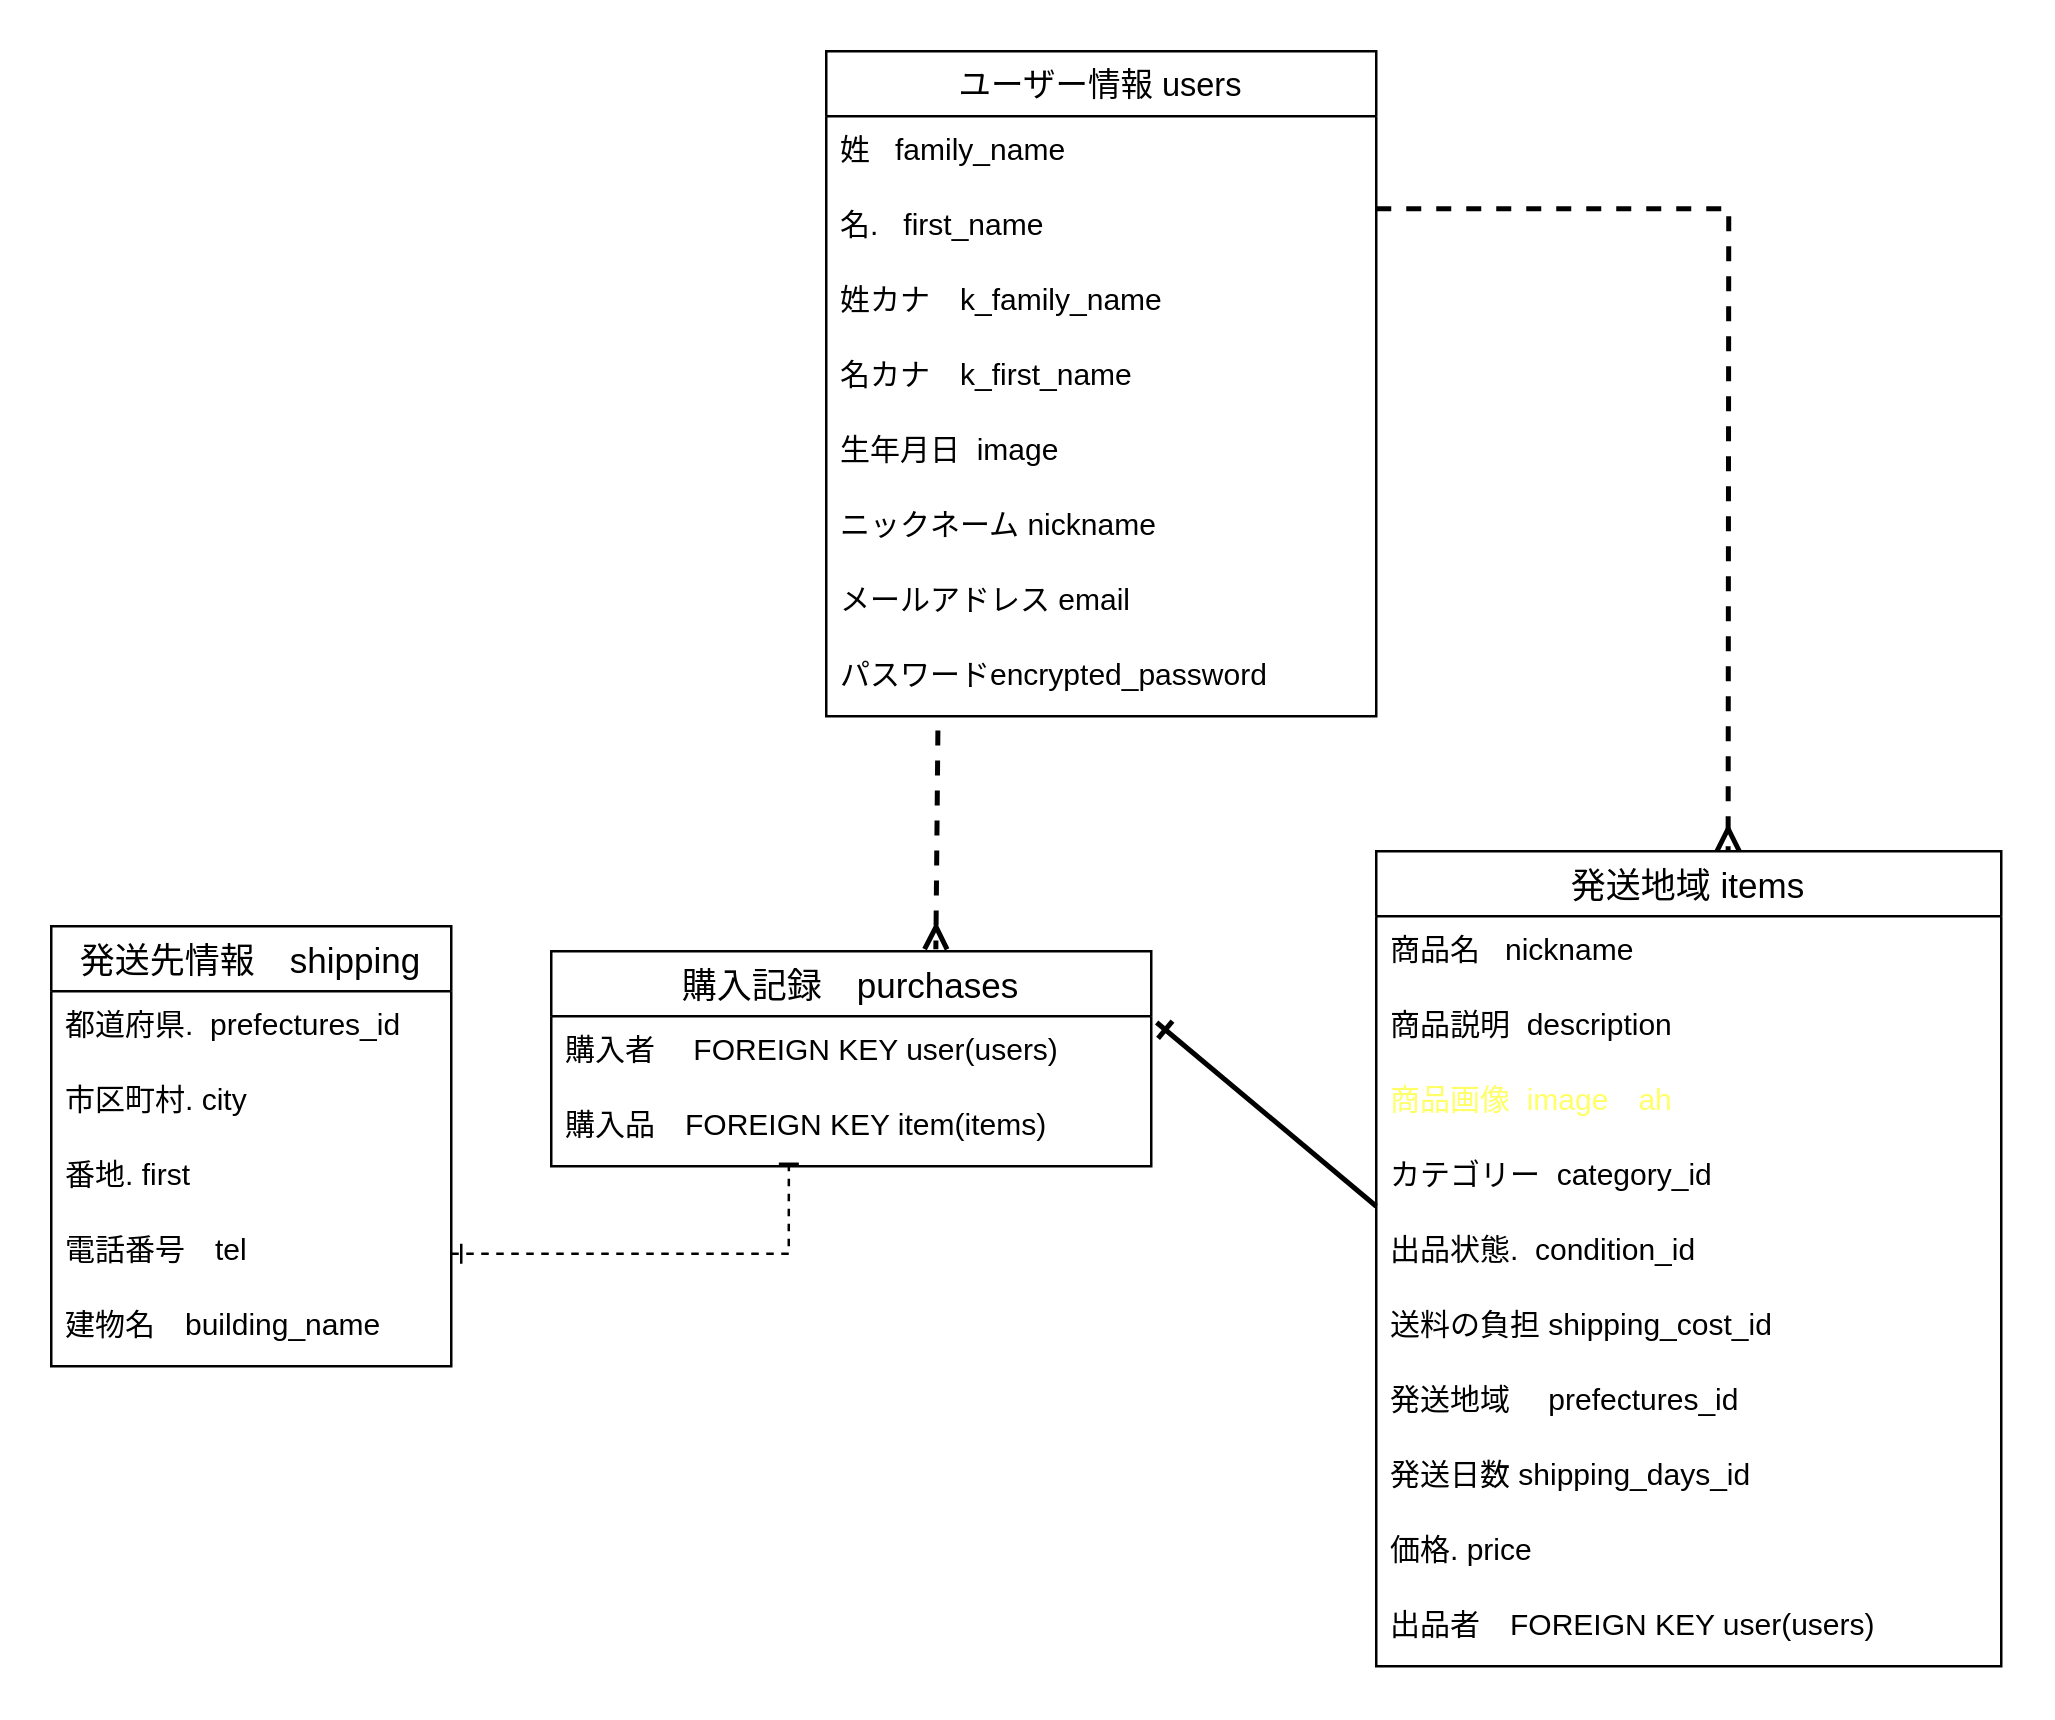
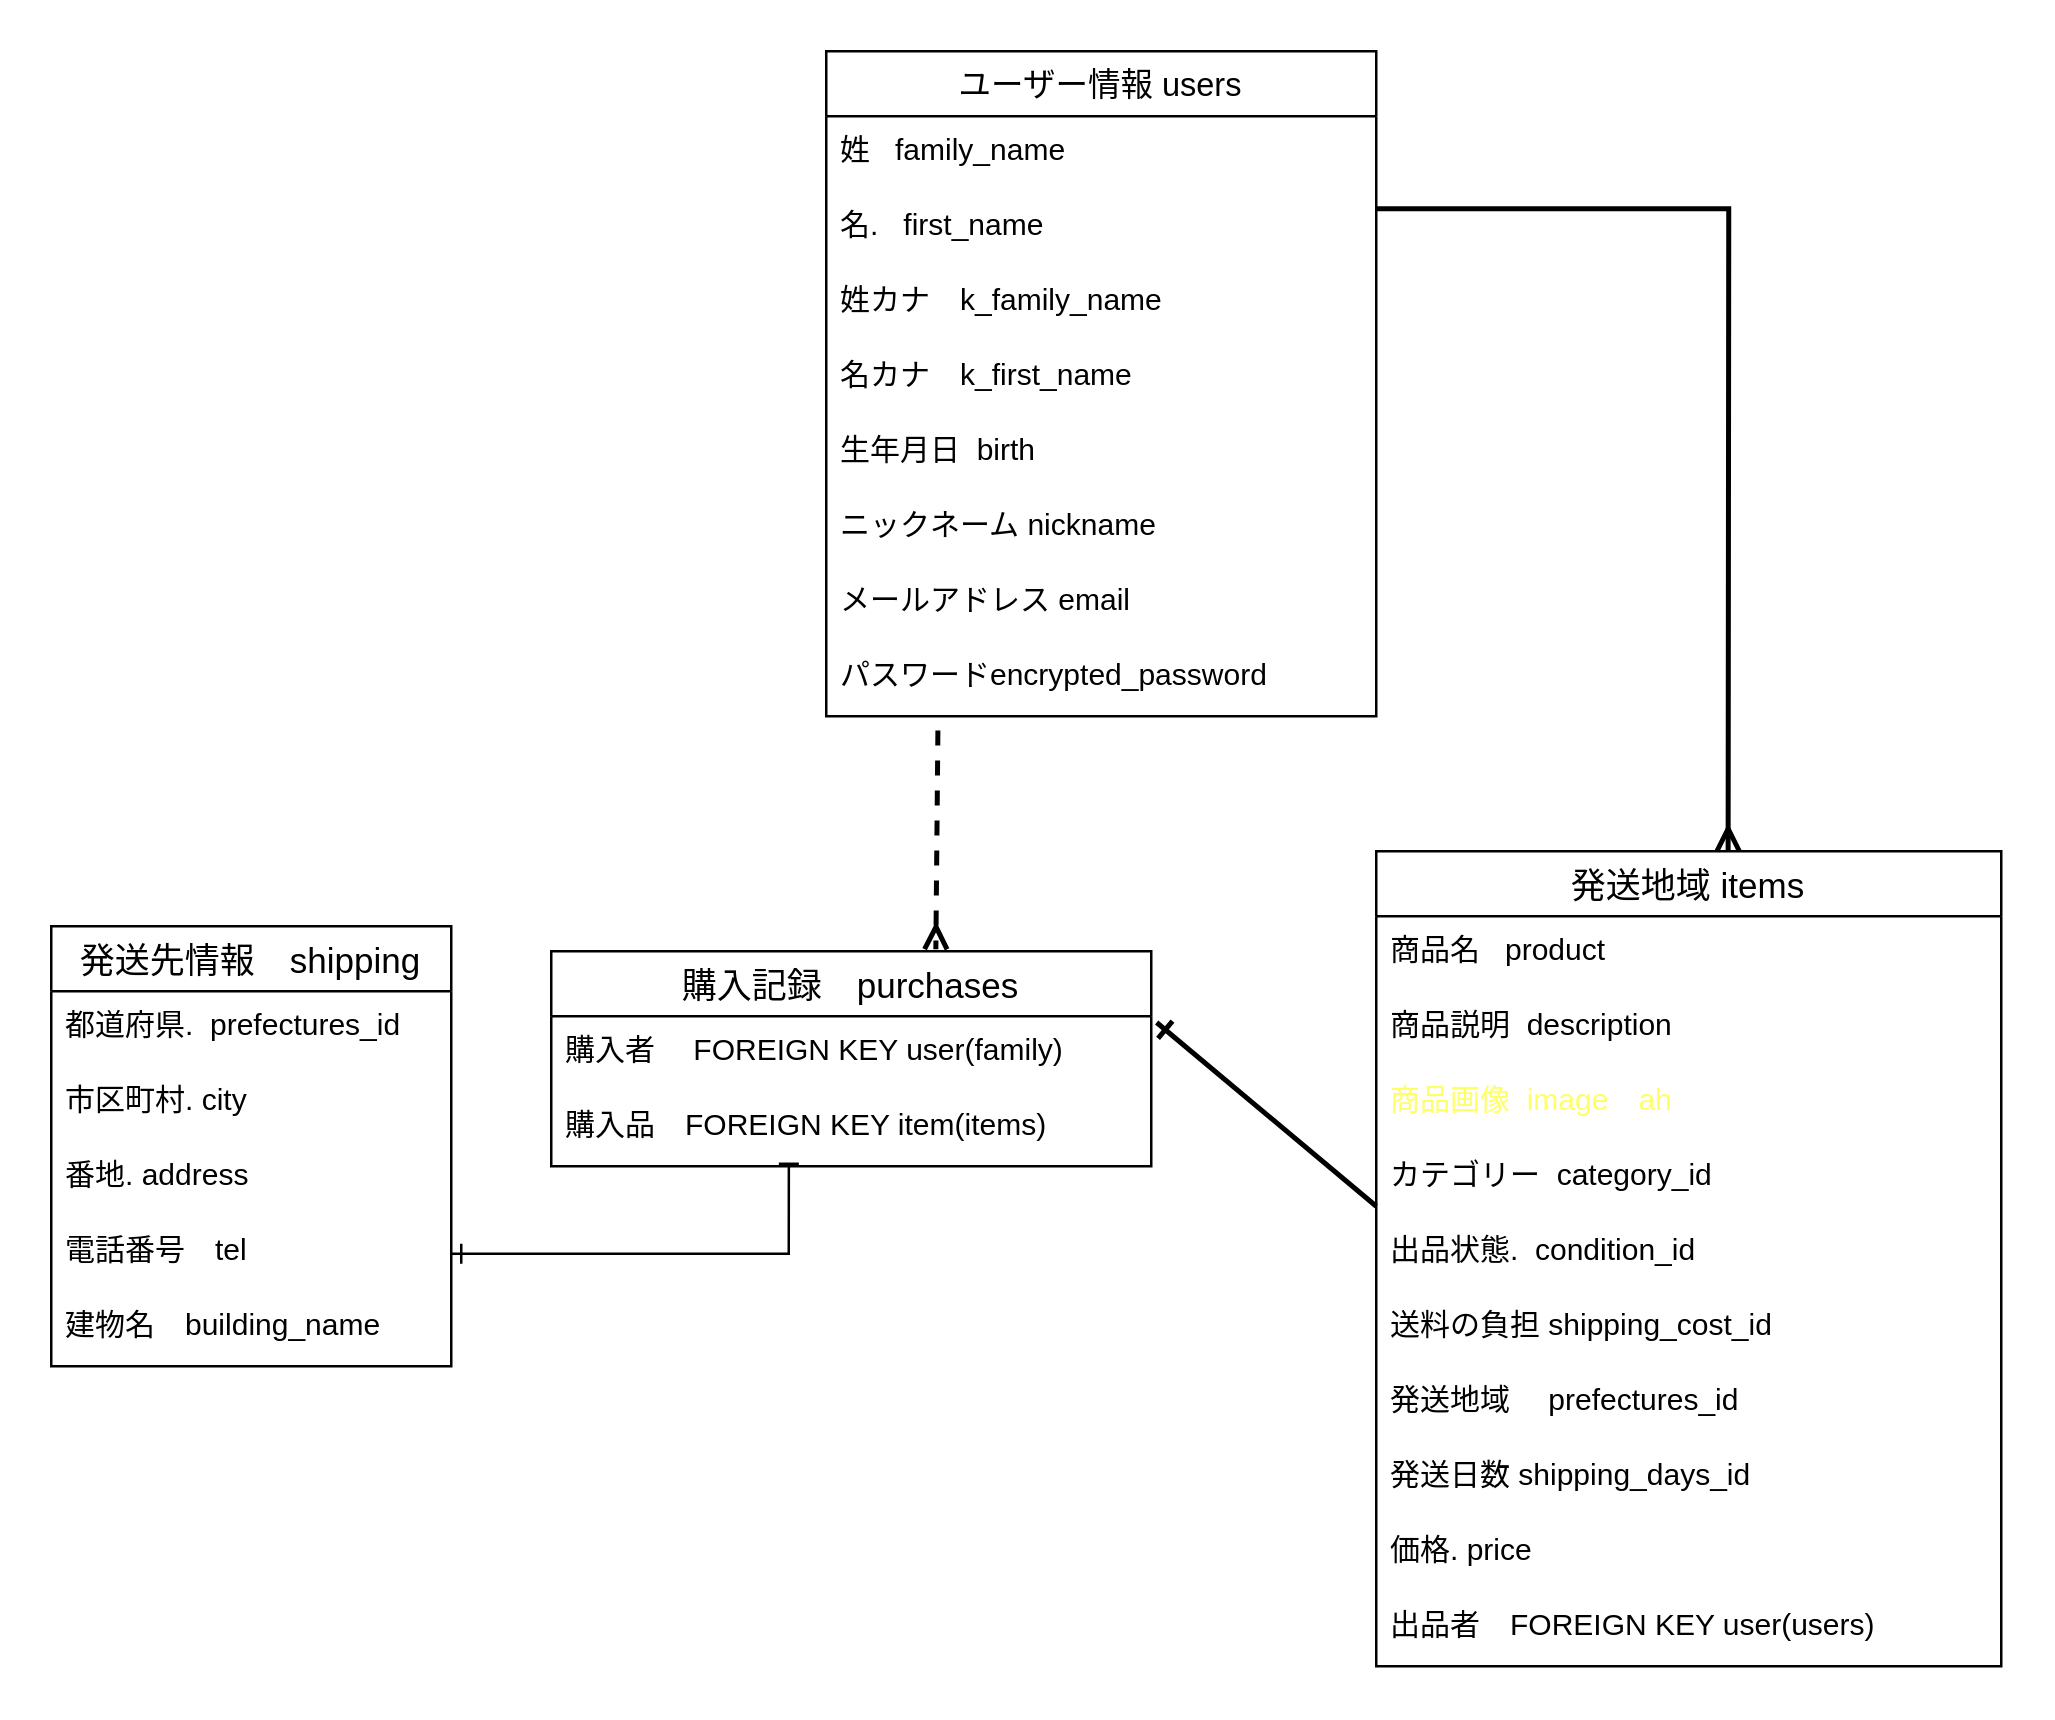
edge "名. first_name" -> "発送地域 items": style dashed -> solid
node "生年月日 image": label "生年月日 image" -> "生年月日 birth"
node "商品名 nickname": label "商品名 nickname" -> "商品名 product"
node "購入者 FOREIGN KEY user(users)": label "購入者 FOREIGN KEY user(users)" -> "購入者 FOREIGN KEY user(family)"
node "番地. first": label "番地. first" -> "番地. address"
edge "購入品 FOREIGN KEY item(items)" -- "電話番号 tel": style dashed -> solid
